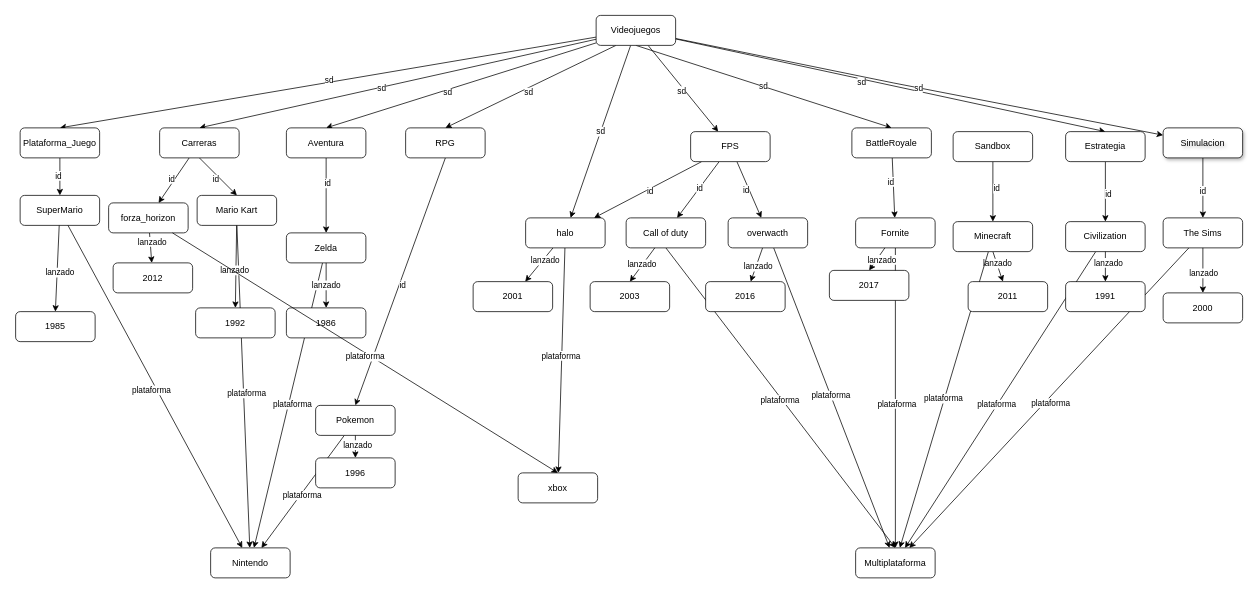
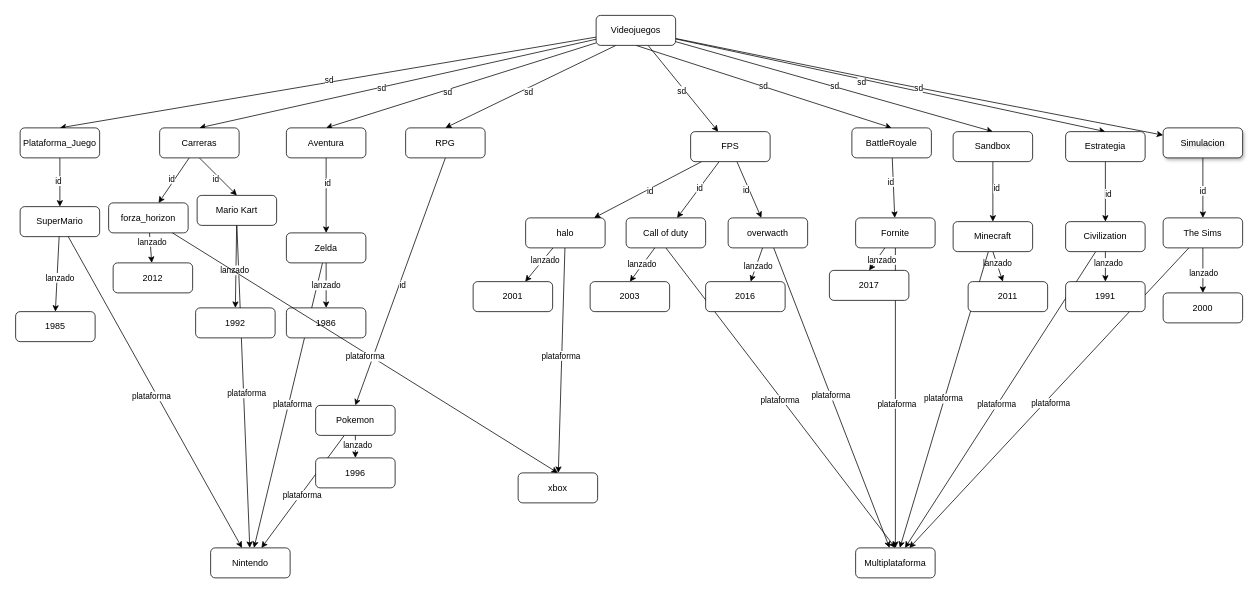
edge "Videojuegos" -> "halo": now "Videojuegos" -> "Sandbox"
node "SuperMario": moved (60, 210) -> (60, 222)
